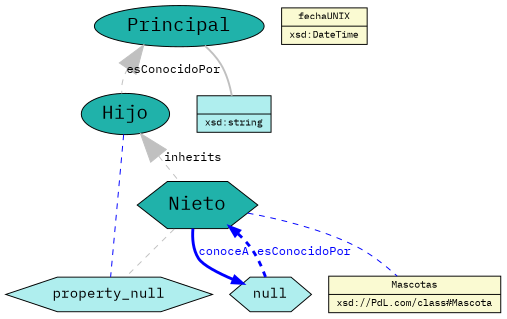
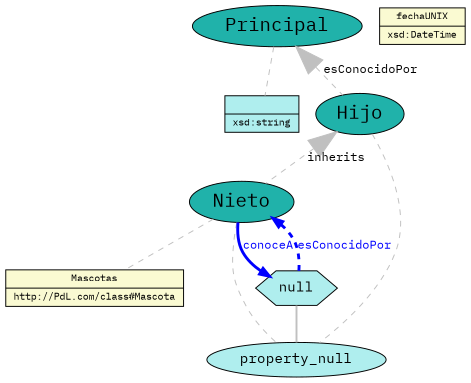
edge "Principal" -- "xsd:string": style bold -> dashed
node "Nieto": shape hexagon -> ellipse
edge "Hijo" -- "property_null": color blue -> grey
edge "Nieto" -- "Mascotas": color blue -> grey
node "property_null": shape hexagon -> ellipse
node "Mascotas": text "xsd://PdL.com/class#Mascota" -> "http://PdL.com/class#Mascota"
edge "null" -- "property_null": added
